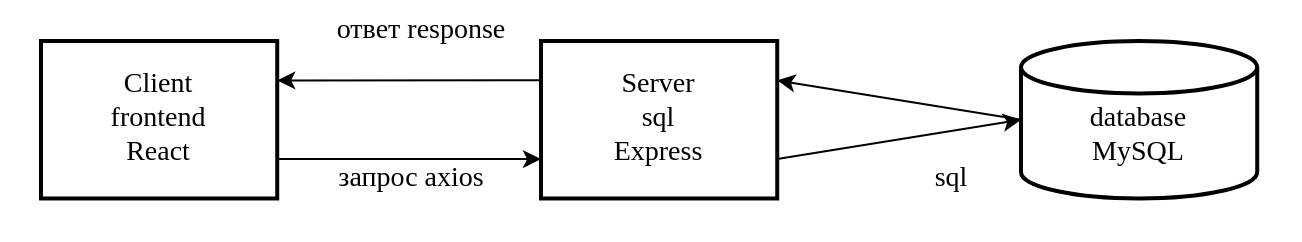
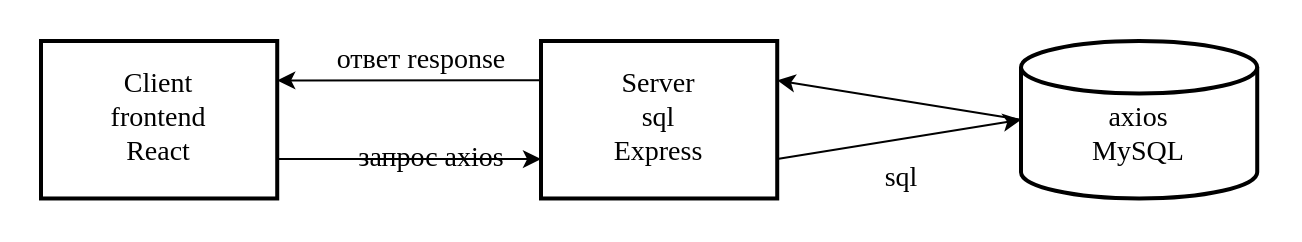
node "ответ response": moved (421, 31) -> (421, 61)
node "database MySQL": label "database MySQL" -> "axios MySQL"
node "запрос axios": moved (411, 178) -> (431, 158)
node "sql": moved (951, 178) -> (901, 178)
